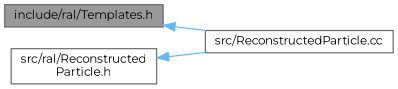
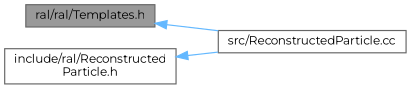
node "include/ral/Templates.h": label "include/ral/Templates.h" -> "ral/ral/Templates.h"
node "src/ral/Reconstructed Particle.h": label "src/ral/Reconstructed Particle.h" -> "include/ral/Reconstructed Particle.h"
